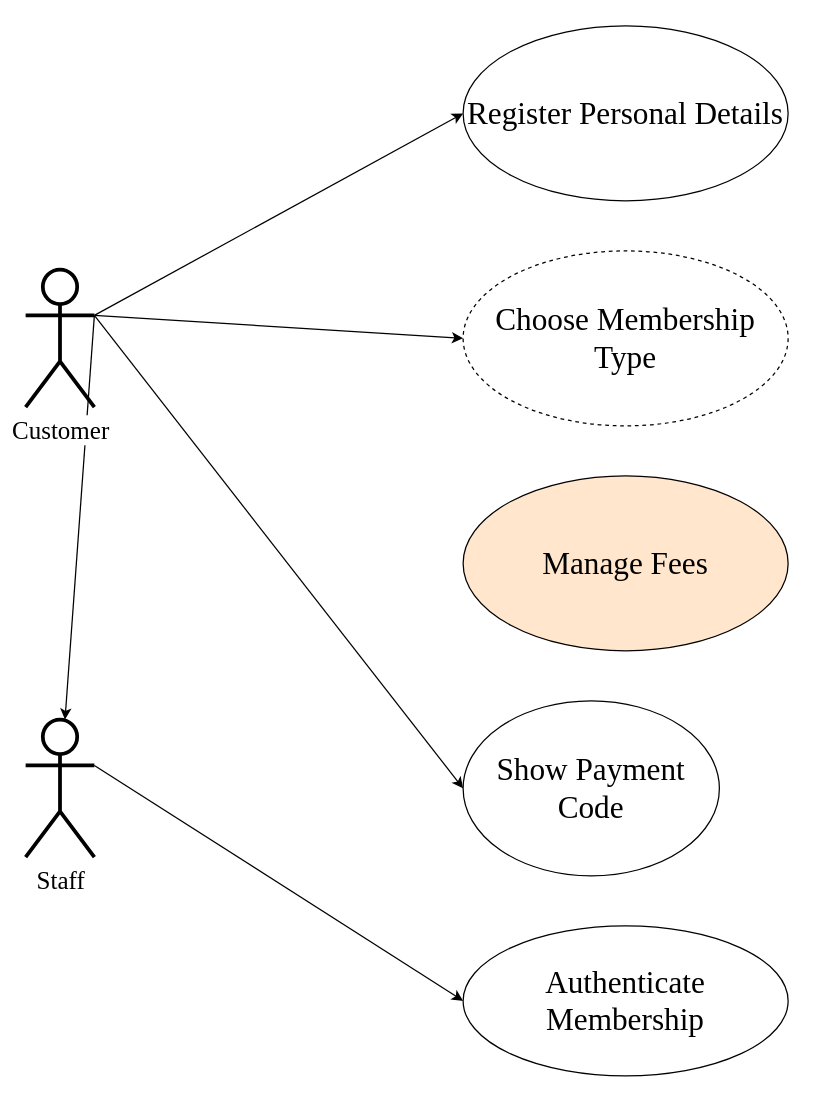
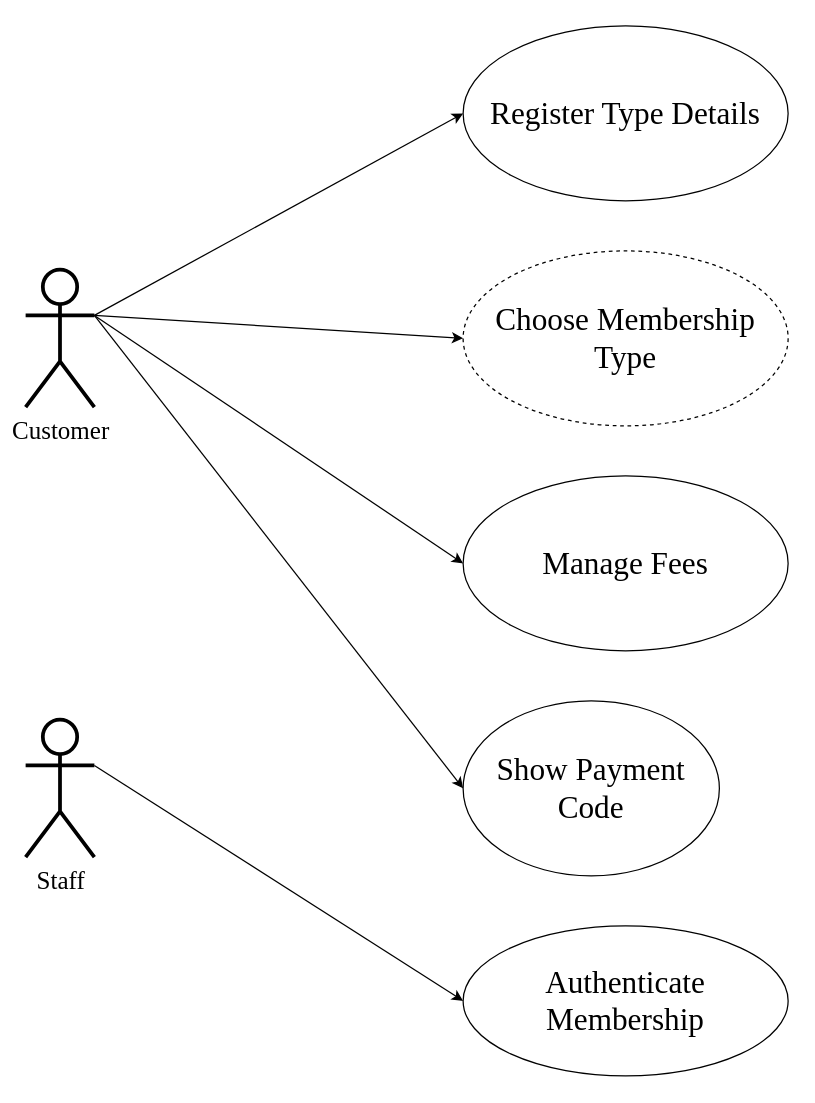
node "Register Personal Details": label "Register Personal Details" -> "Register Type Details"
node "Manage Fees": fillcolor #ffe6cc -> #ffffff
edge "Customer" -> "Staff": now "Customer" -> "Manage Fees"
